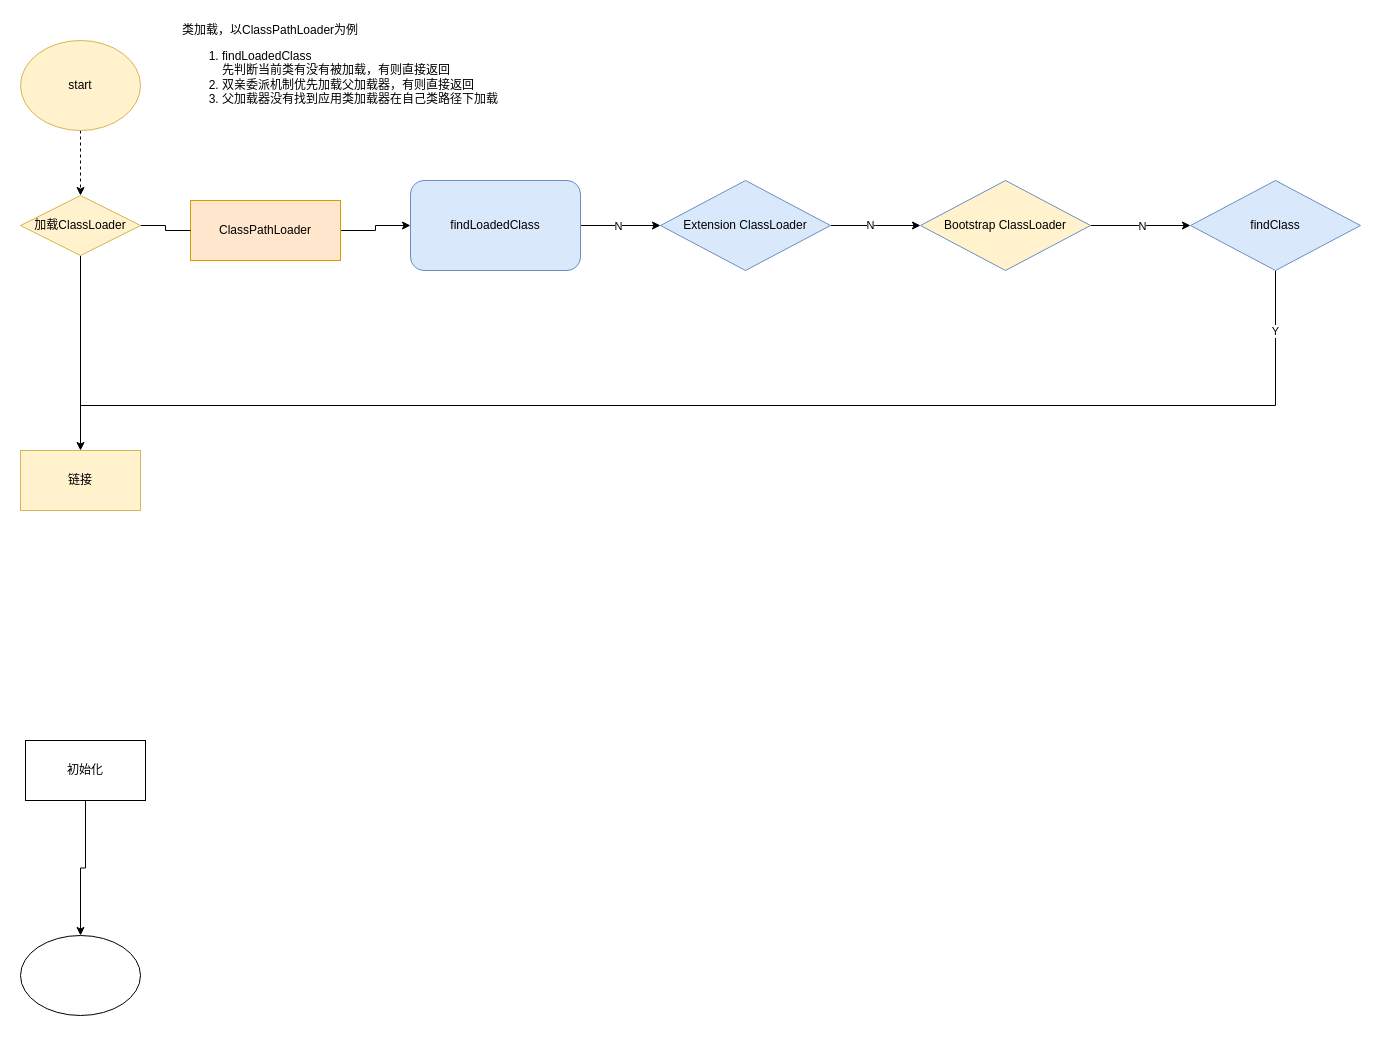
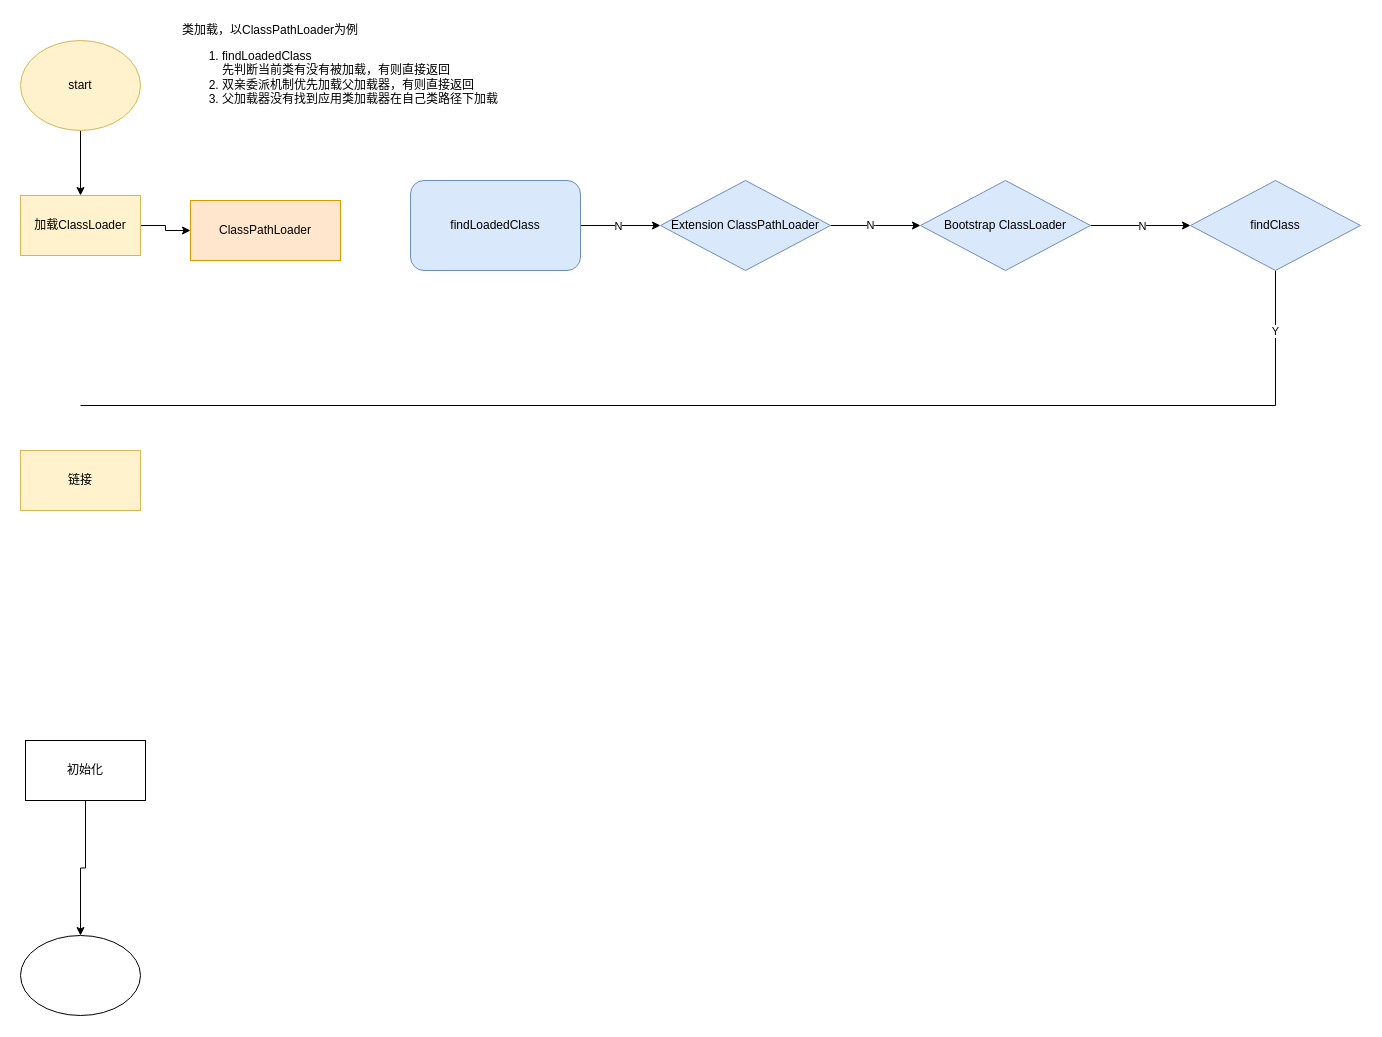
edge "start" -> "加载ClassLoader": style dashed -> solid
node "加载ClassLoader": shape diamond -> rectangle
node "Extension ClassLoader": label "Extension ClassLoader" -> "Extension ClassPathLoader"
node "Bootstrap ClassLoader": fillcolor #fff2cc -> #dae8fc
edge "加载ClassLoader" -- "ClassPathLoader": arrowhead none -> classic
edge "ClassPathLoader" -> "findLoadedClass": removed
edge "加载ClassLoader" -> "链接": removed
